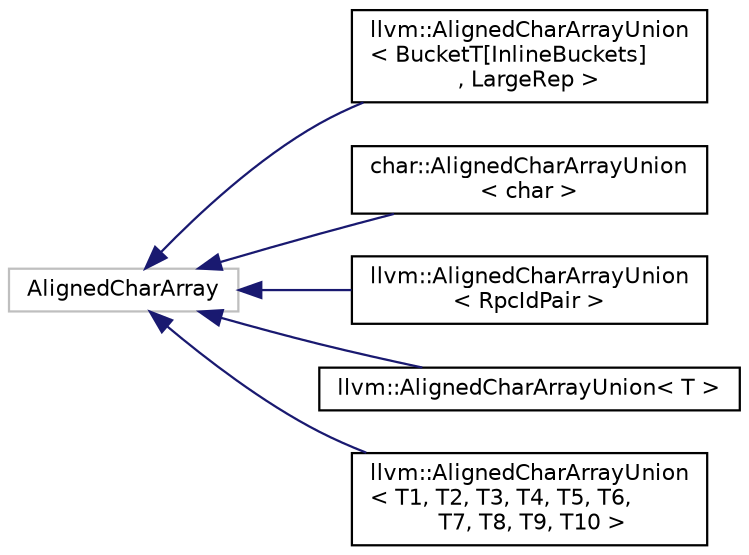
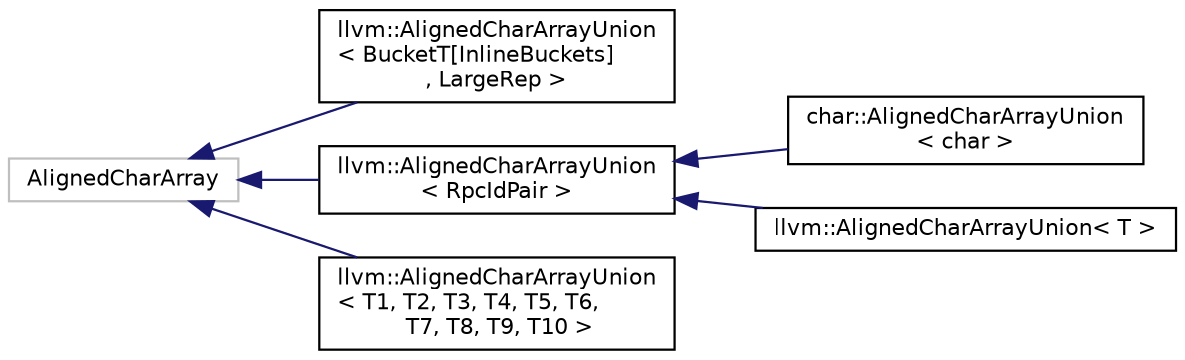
edge "char::AlignedCharArrayUnion < char >" -> "AlignedCharArray": now "char::AlignedCharArrayUnion < char >" -> "llvm::AlignedCharArrayUnion < RpcIdPair >"
edge "llvm::AlignedCharArrayUnion< T >" -> "AlignedCharArray": now "llvm::AlignedCharArrayUnion< T >" -> "llvm::AlignedCharArrayUnion < RpcIdPair >"
